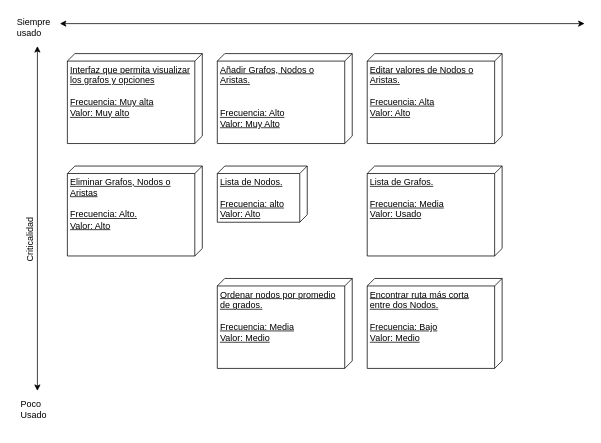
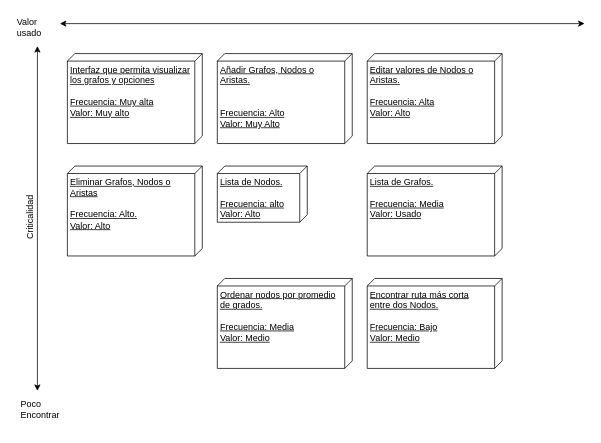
node "Siempre usado": label "Siempre usado" -> "Valor usado"
node "Criticalidad": moved (33, 234) -> (33, 211)
node "Poco Usado": label "Poco Usado" -> "Poco Encontrar"
